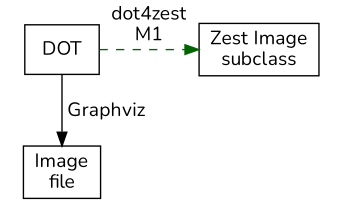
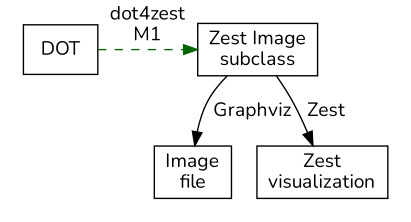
edge "DOT" -> "Image file": now "Zest Image subclass" -> "Image file"
node "Zest visualization": added
